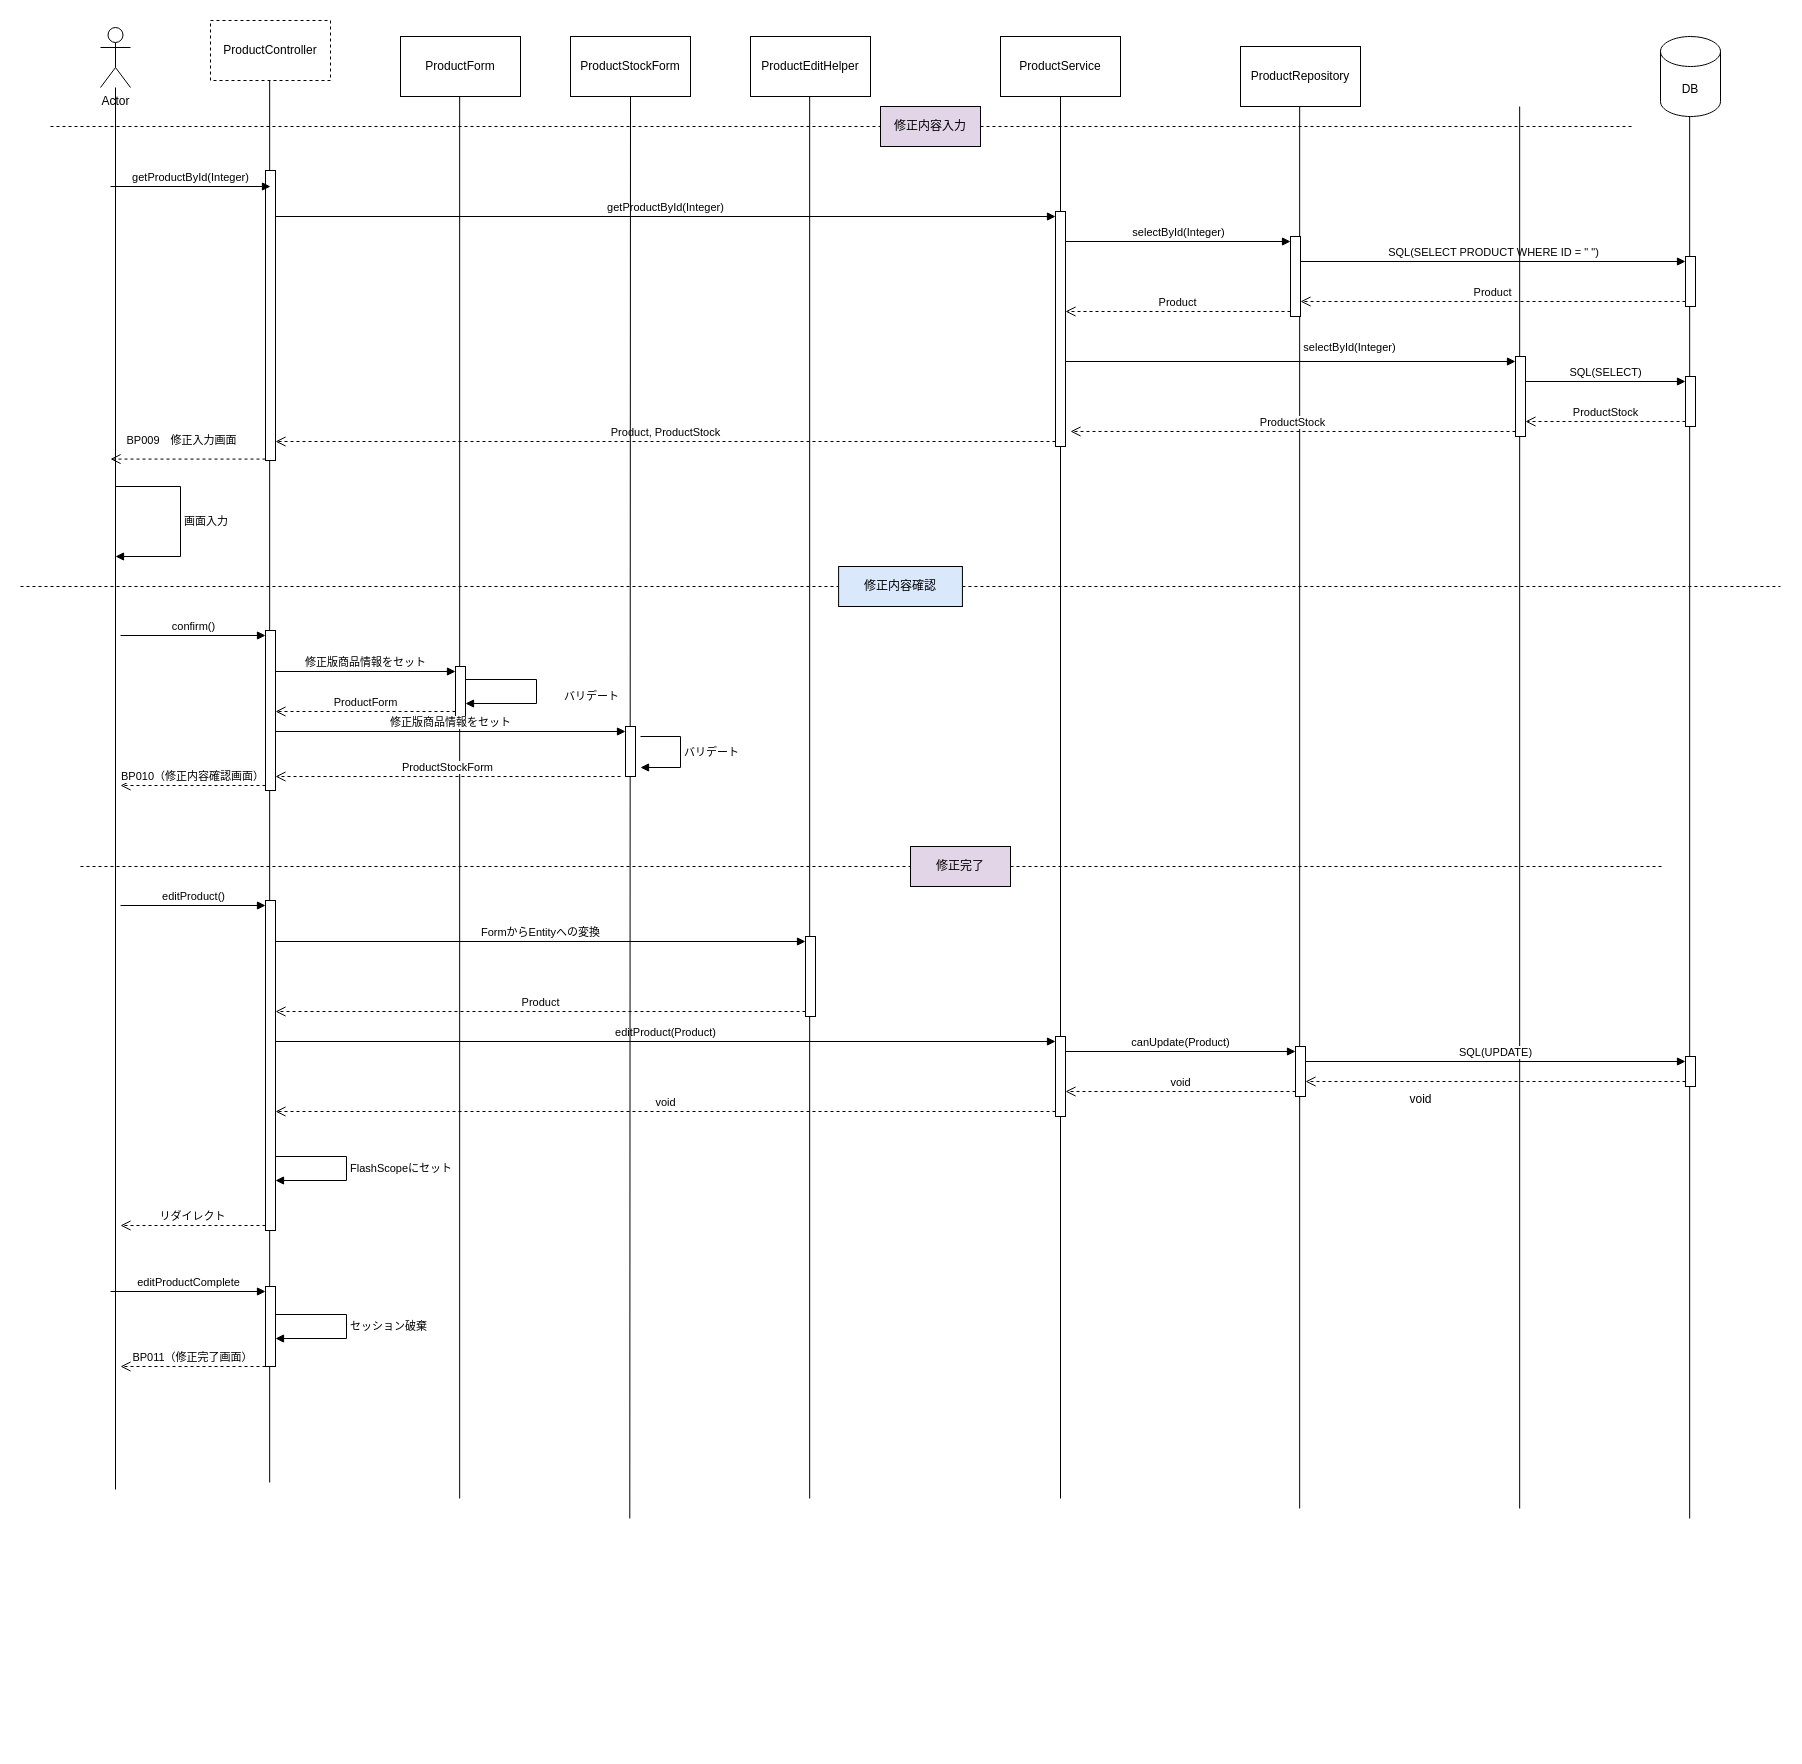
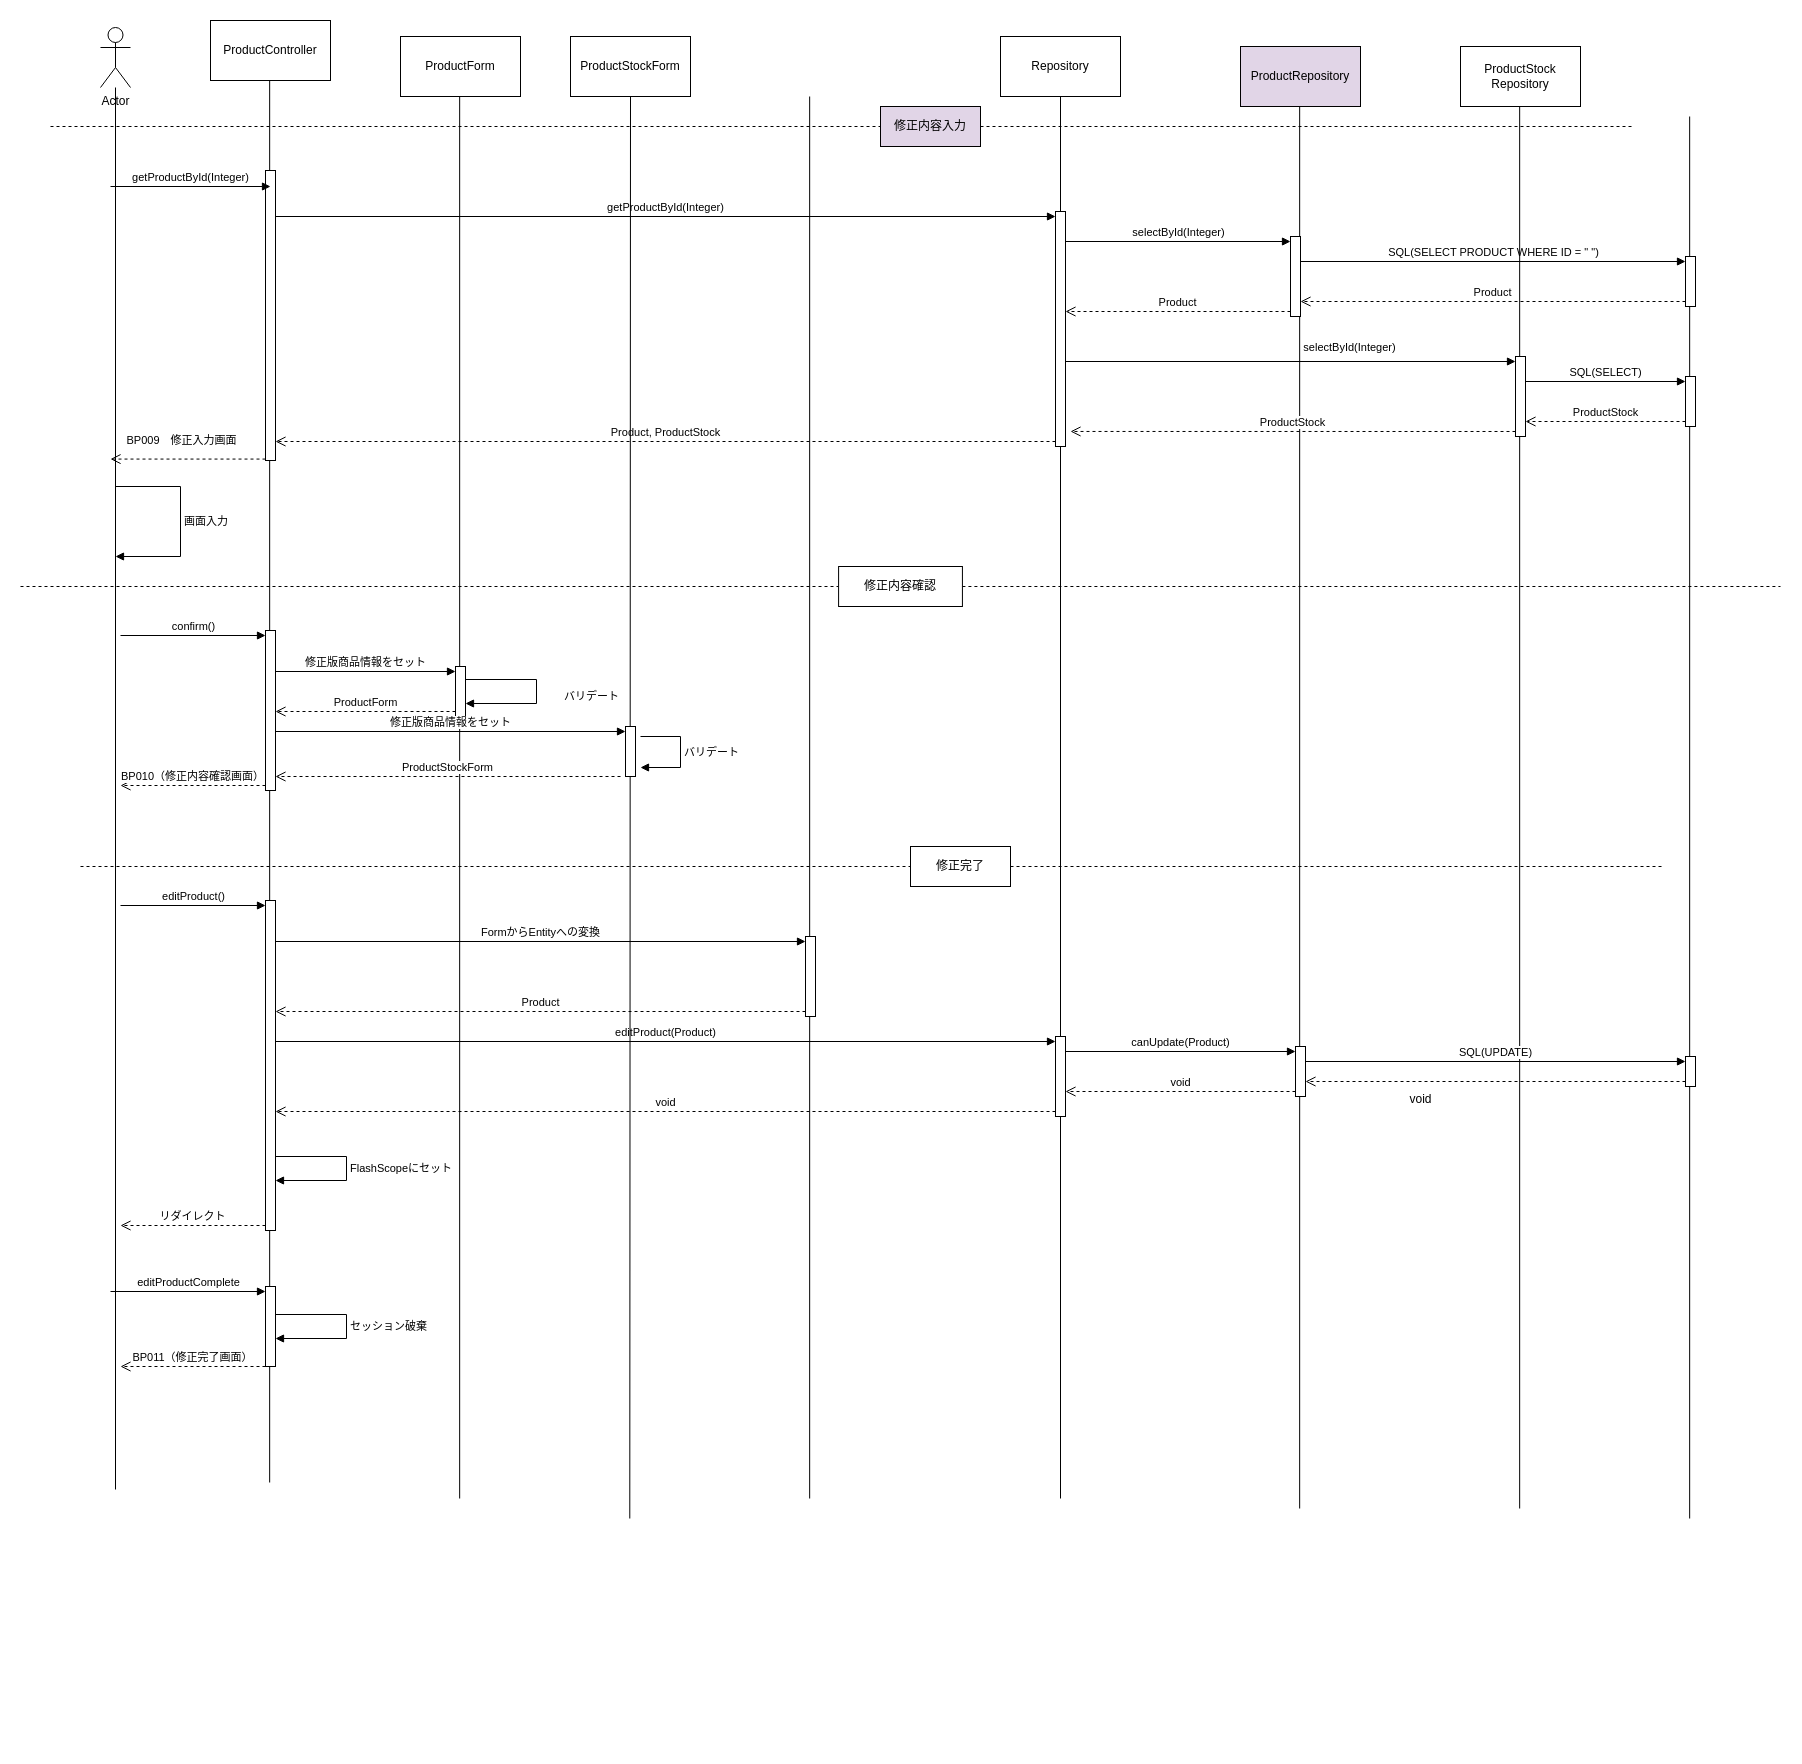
node "ProductController": style dashed -> solid
node "ProductEditHelper": removed
node "ProductService": label "ProductService" -> "Repository"
node "ProductRepository": fillcolor #ffffff -> #e1d5e7
node "ProductStock Repository": added
node "DB": removed
node "修正内容確認": fillcolor #dae8fc -> #ffffff
node "修正完了": fillcolor #e1d5e7 -> #ffffff
